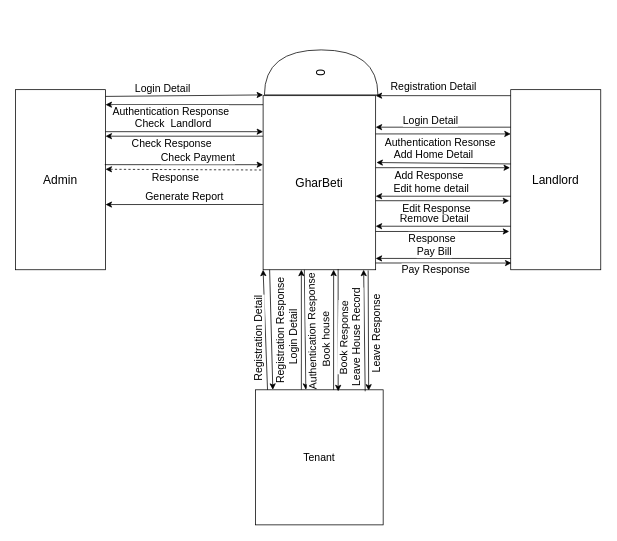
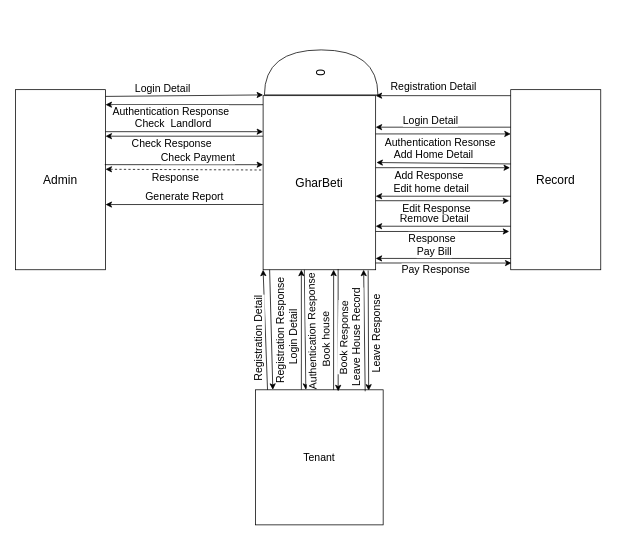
node "Landlord": label "Landlord" -> "Record"
